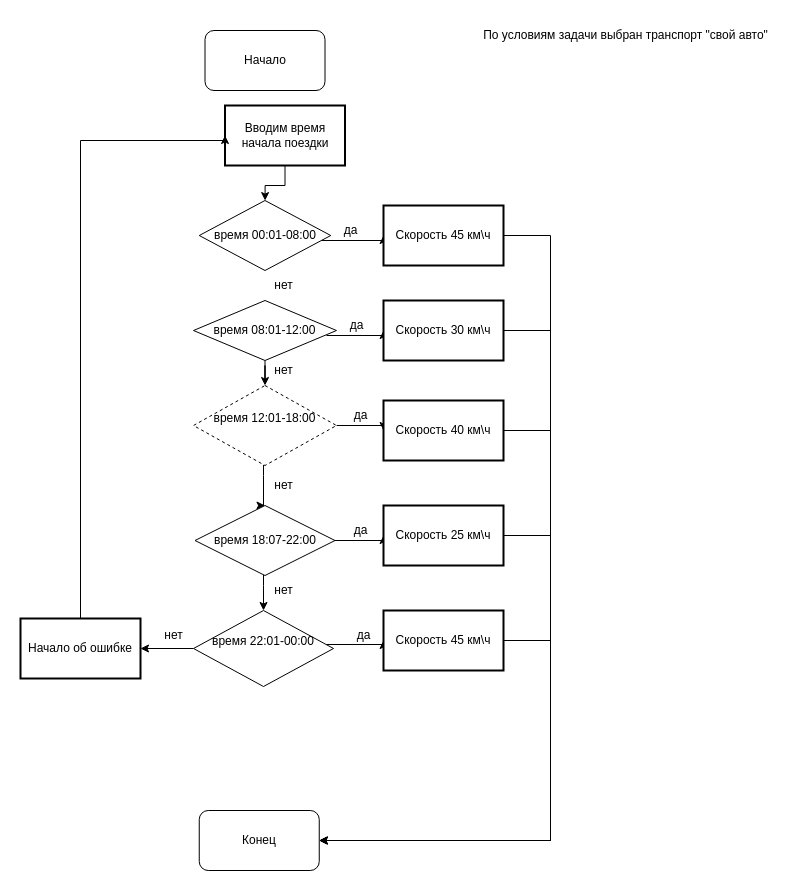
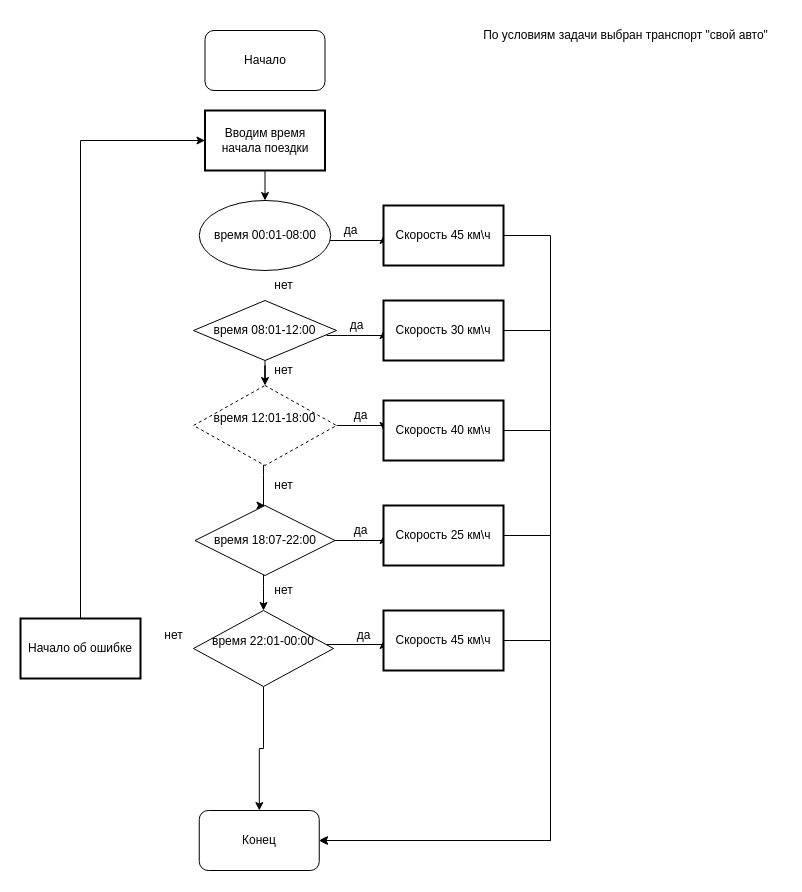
node "Вводим время начала поездки": moved (285, 136) -> (265, 141)
node "время 00:01-08:00": shape diamond -> ellipse
edge "время 22:01-00:00" -> "Начало об ошибке": now "время 22:01-00:00" -> "Конец"
